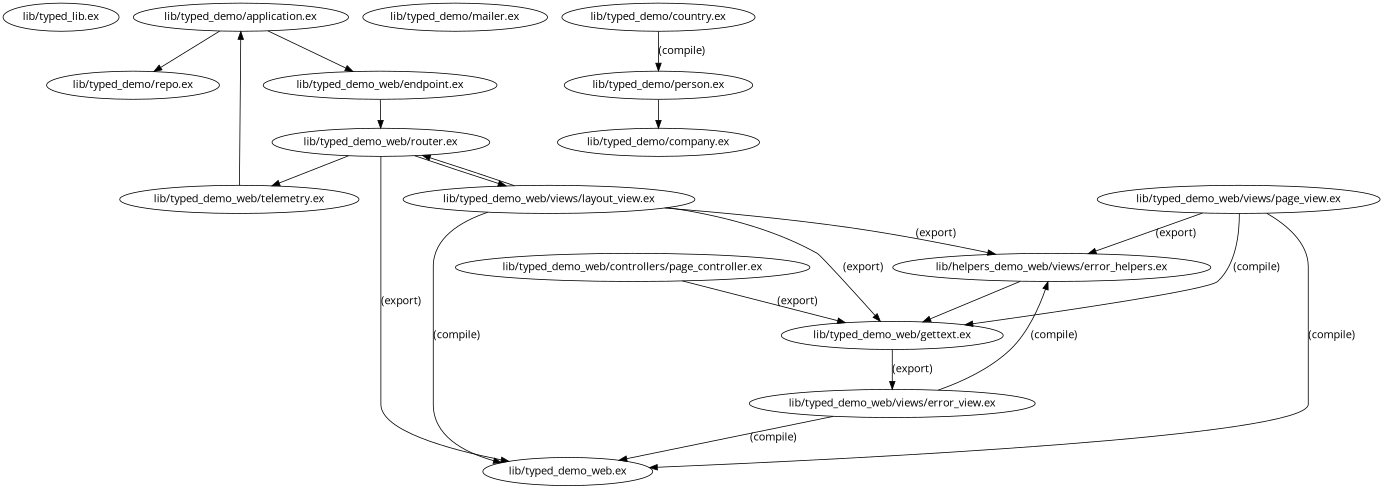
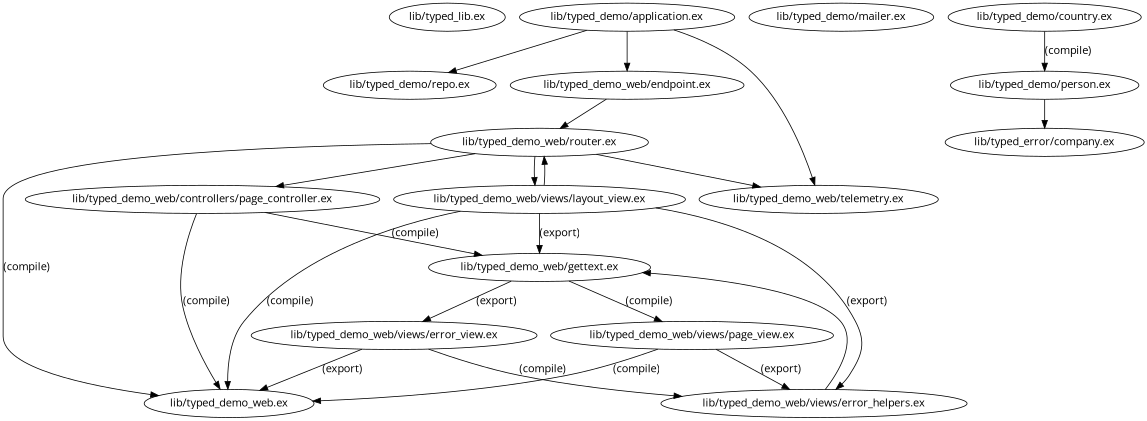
edge "lib/typed_demo_web/telemetry.ex" -> "lib/typed_demo/application.ex": reversed
node "lib/typed_demo/company.ex": label "lib/typed_demo/company.ex" -> "lib/typed_error/company.ex"
edge "lib/typed_demo_web/router.ex" -> "lib/typed_demo_web/controllers/page_controller.ex": added
node "lib/helpers_demo_web/views/error_helpers.ex": label "lib/helpers_demo_web/views/error_helpers.ex" -> "lib/typed_demo_web/views/error_helpers.ex"
edge "lib/typed_demo_web/views/page_view.ex" -> "lib/typed_demo_web/gettext.ex": reversed
edge "lib/typed_demo_web/controllers/page_controller.ex" -> "lib/typed_demo_web.ex": added, label "(compile)"
edge "lib/typed_demo_web/router.ex" -> "lib/typed_demo_web.ex": label "(export)" -> "(compile)"
edge "lib/typed_demo_web/controllers/page_controller.ex" -> "lib/typed_demo_web/gettext.ex": label "(export)" -> "(compile)"
edge "lib/typed_demo_web/views/error_view.ex" -> "lib/typed_demo_web.ex": label "(compile)" -> "(export)"
